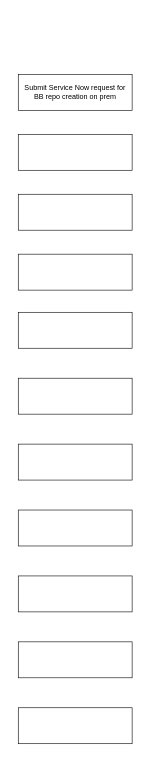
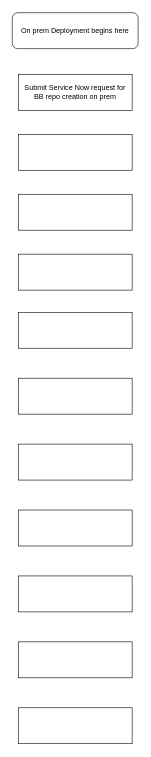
node "On prem Deployment begins here": added
